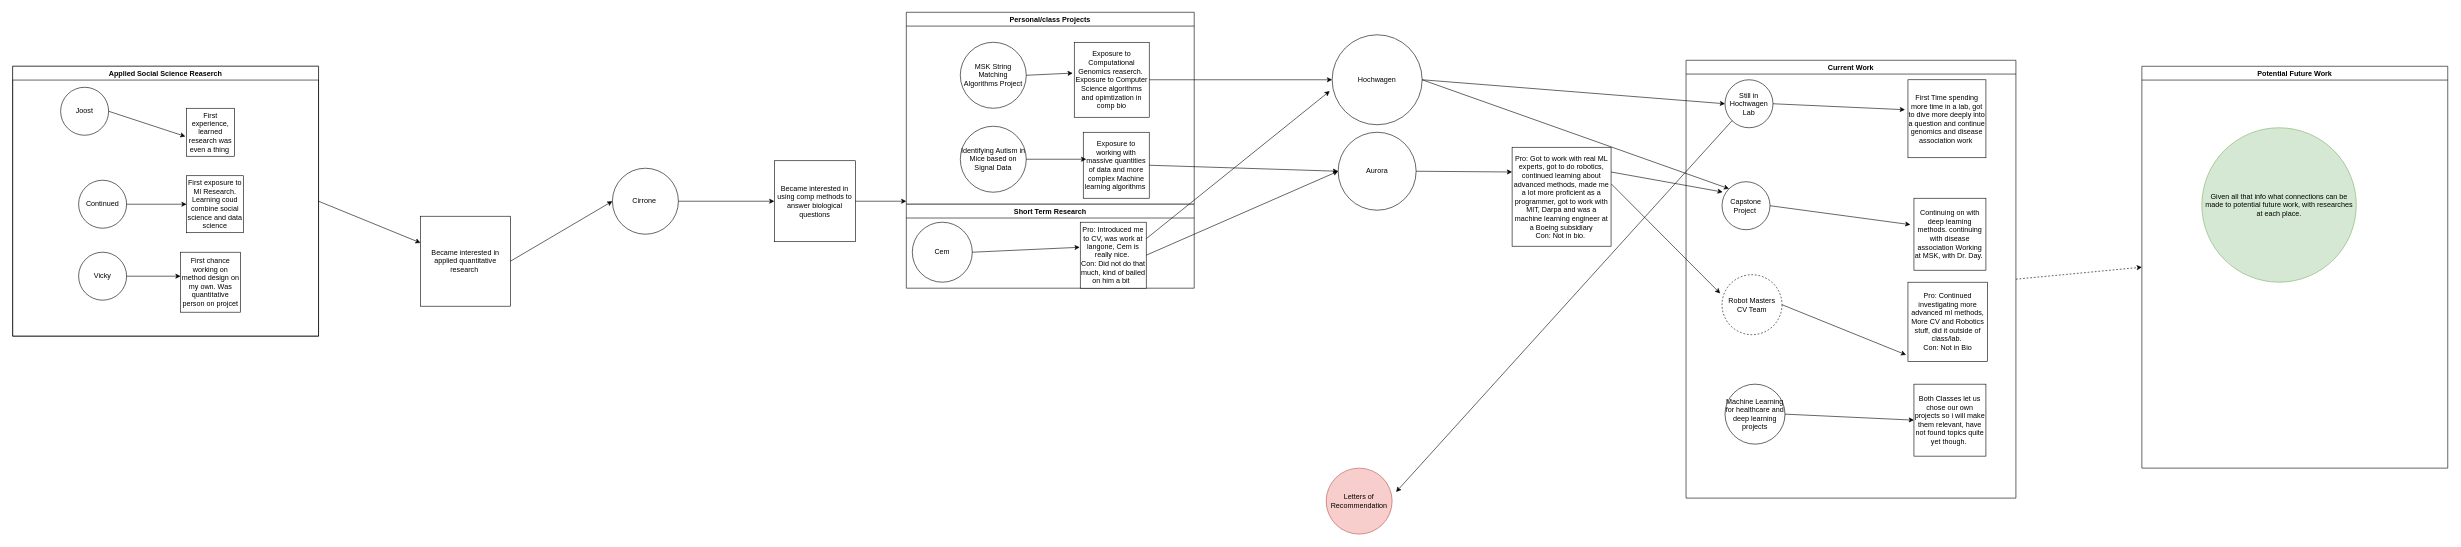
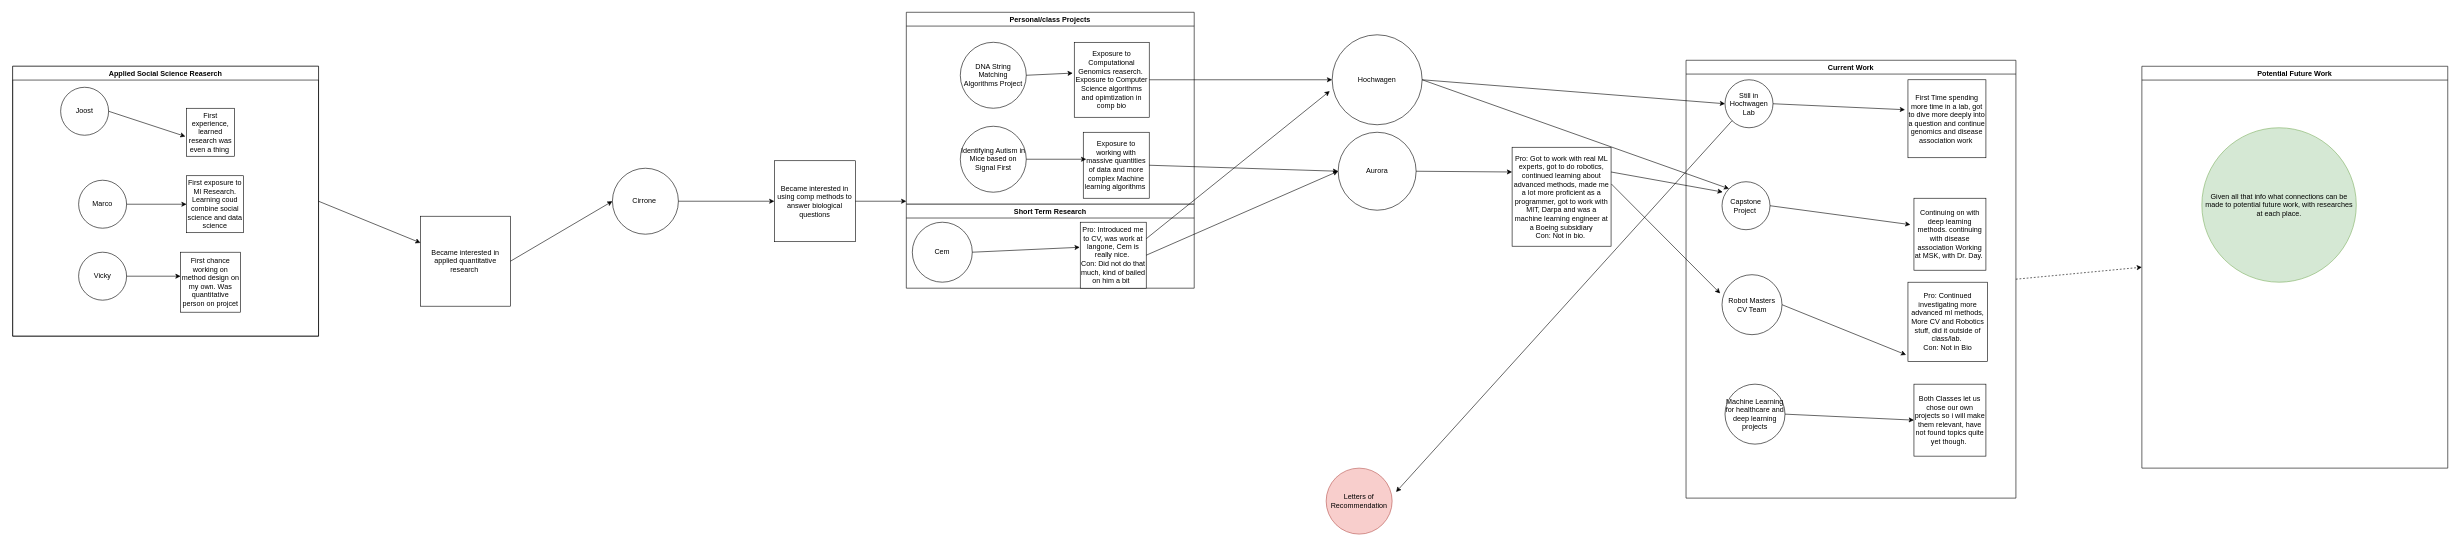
node "MSK String Matching Algorithms Project": label "MSK String Matching Algorithms Project" -> "DNA String Matching Algorithms Project"
node "Identifying Autism in Mice based on Signal Data": label "Identifying Autism in Mice based on Signal Data" -> "Identifying Autism in Mice based on Signal First"
node "Continued": label "Continued" -> "Marco"
node "Robot Masters CV Team": style dashed -> solid
